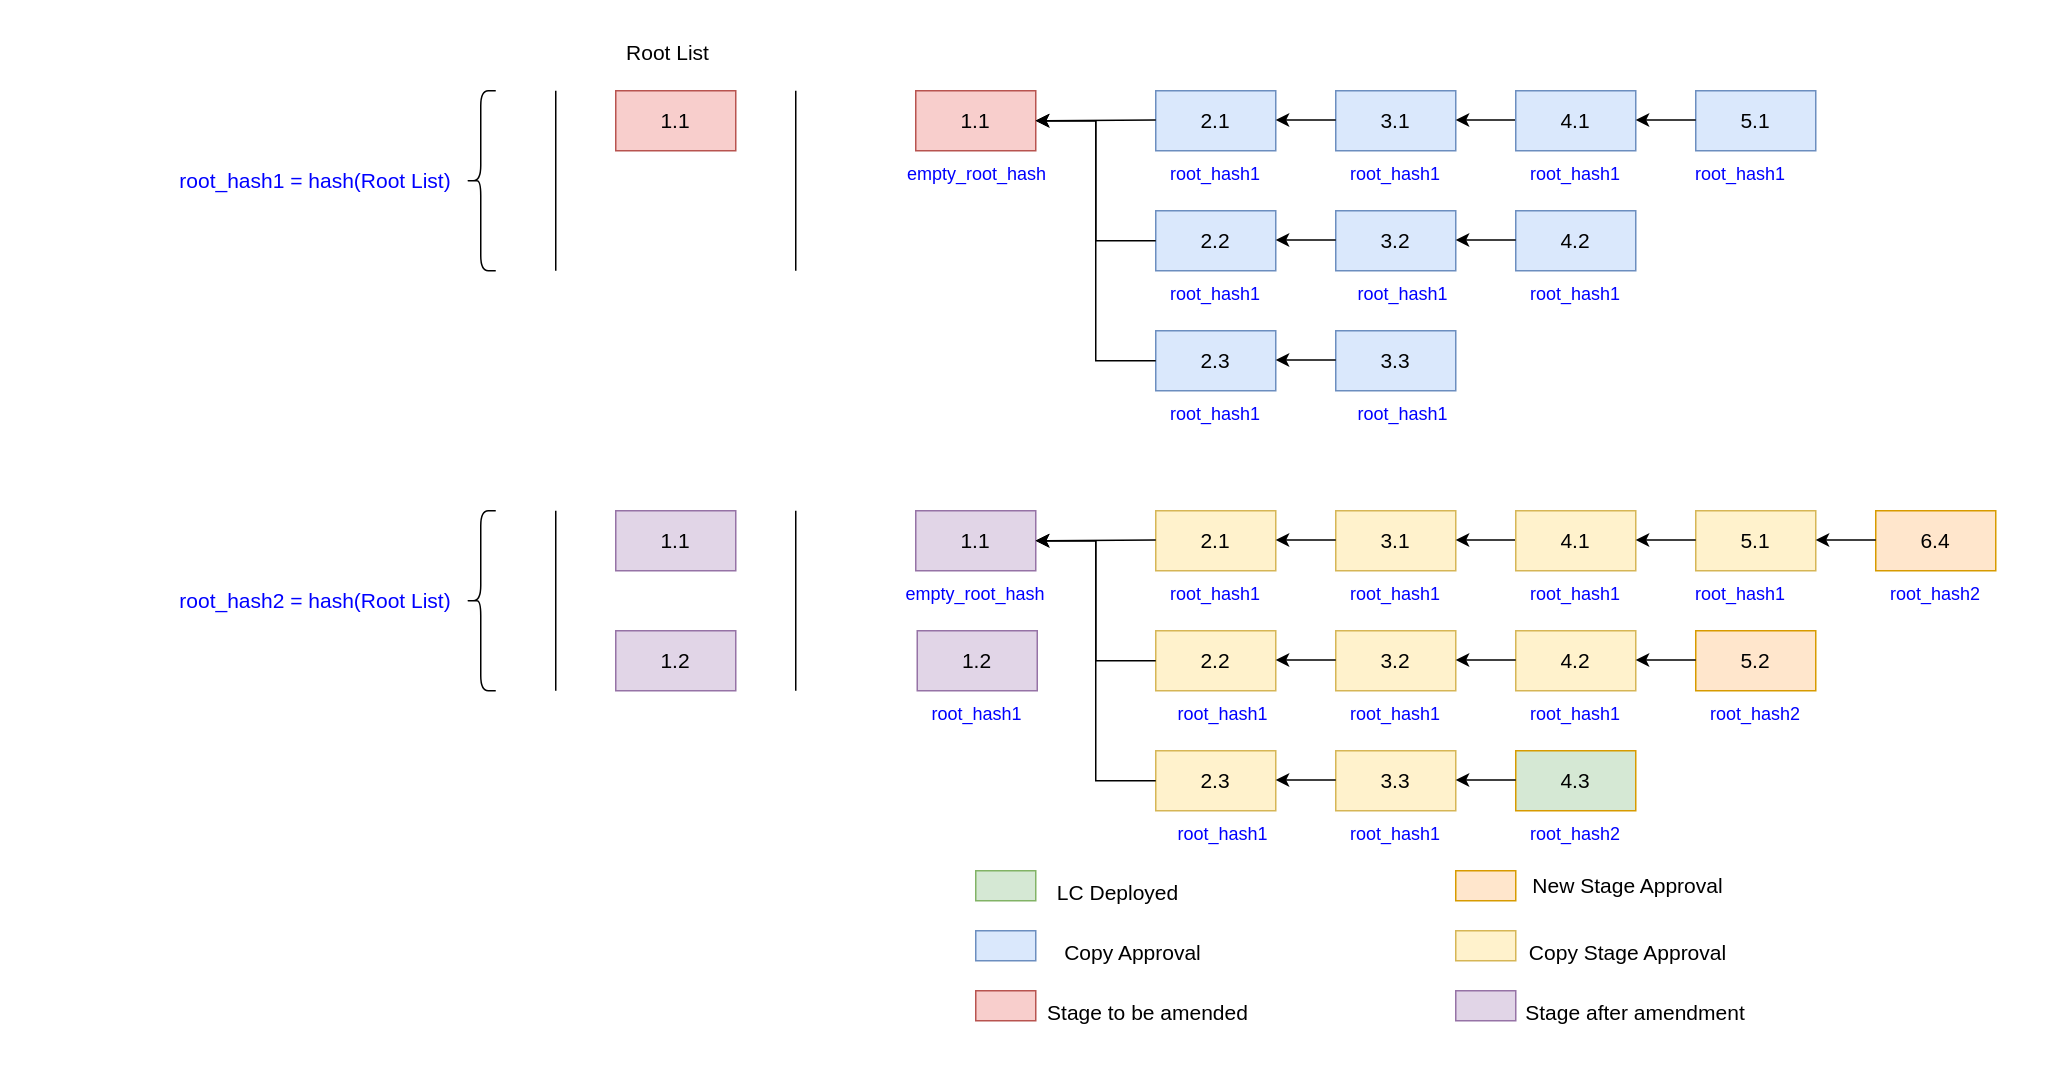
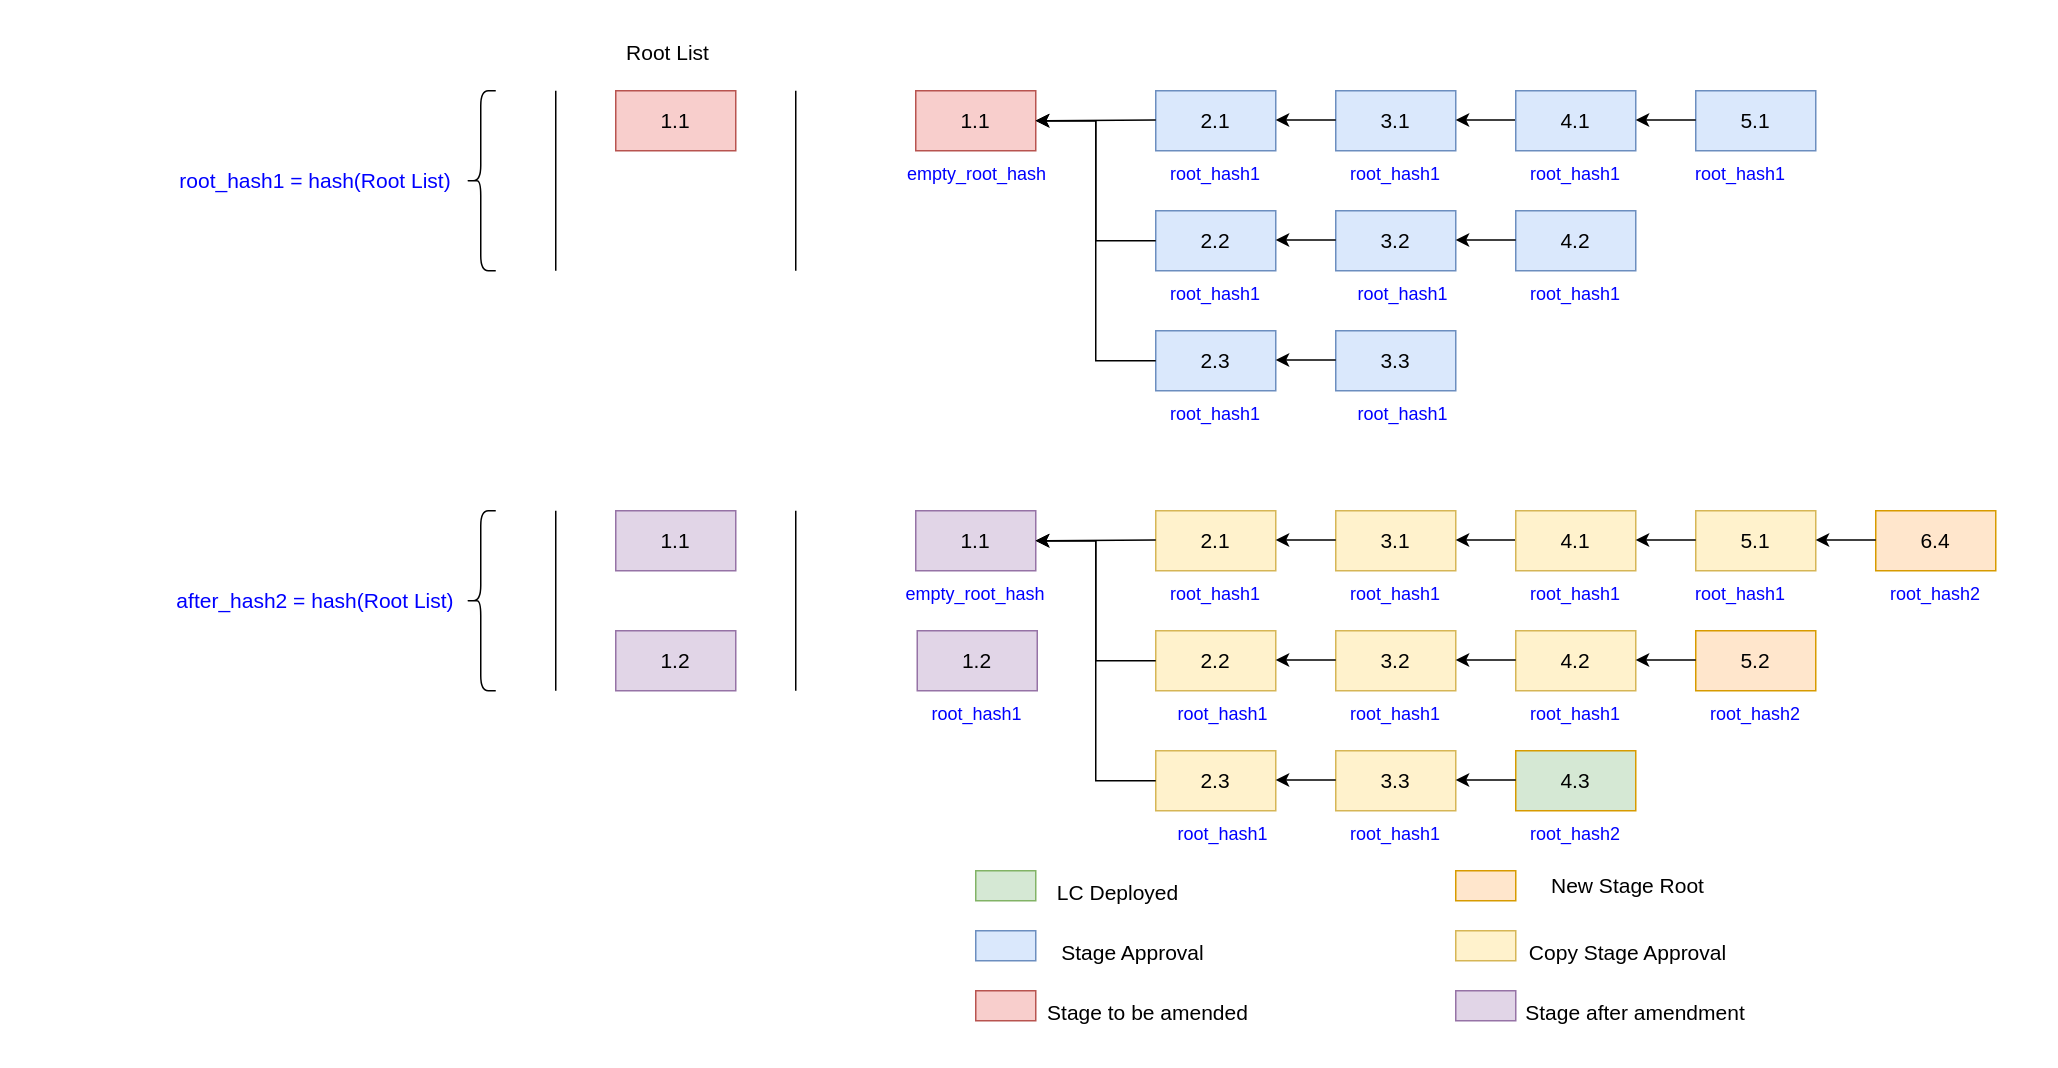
node "root_hash2 = hash(Root List)": label "root_hash2 = hash(Root List)" -> "after_hash2 = hash(Root List)"
node "New Stage Approval": label "New Stage Approval" -> "New Stage Root"
node "Copy Approval": label "Copy Approval" -> "Stage Approval"
